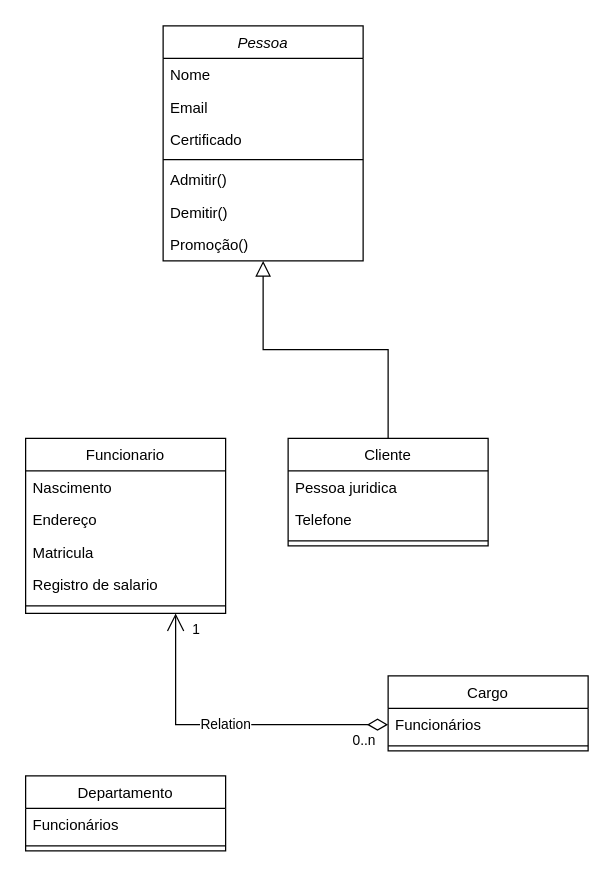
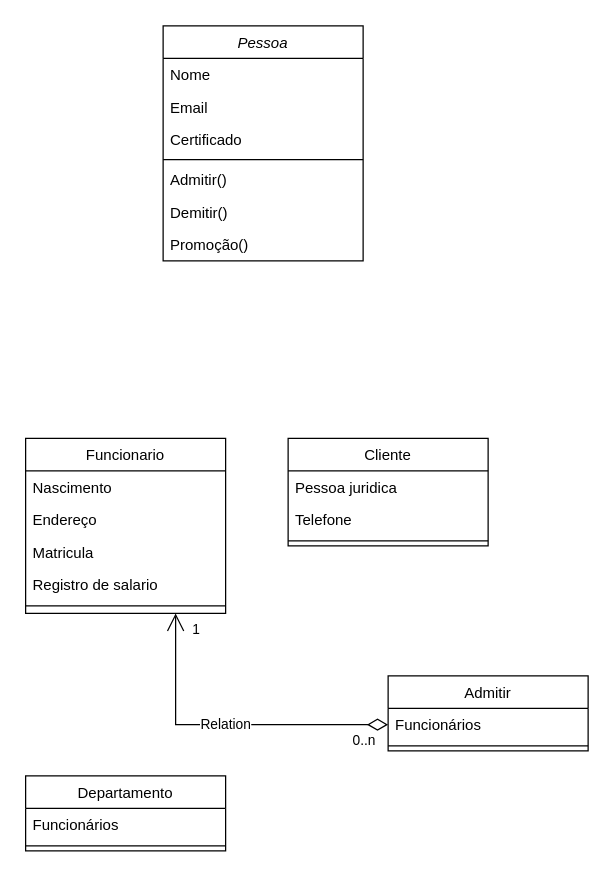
edge "Cliente" -> "Pessoa": removed
node "Cargo": label "Cargo" -> "Admitir"
